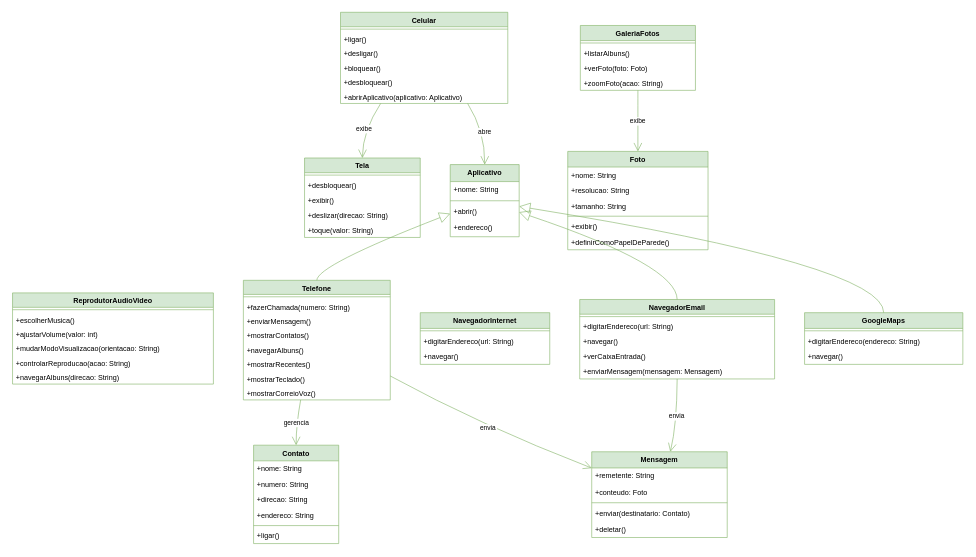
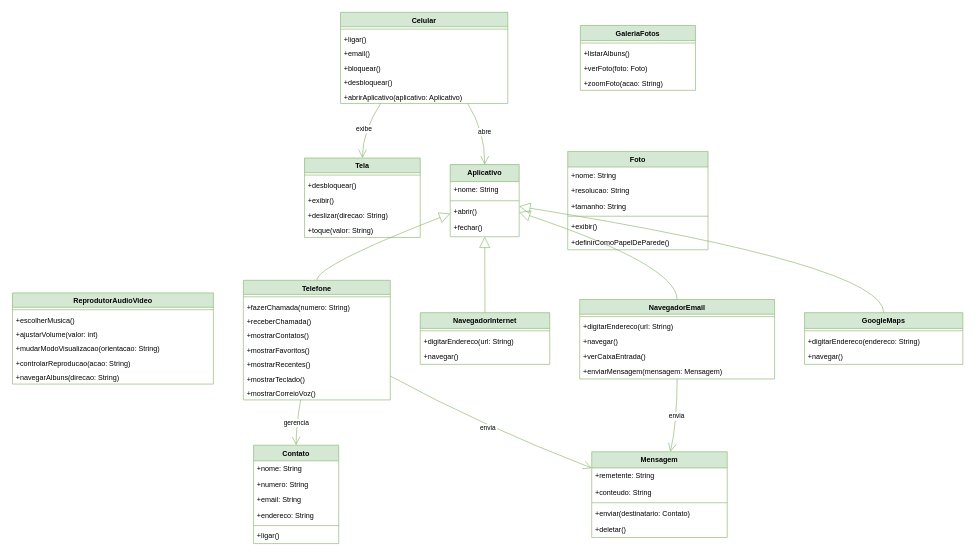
node "+desligar()": label "+desligar()" -> "+email()"
edge "GaleriaFotos" -> "Foto": removed, label "exibe"
node "+endereco()": label "+endereco()" -> "+fechar()"
edge "NavegadorInternet" -> "Aplicativo": added
node "+enviarMensagem()": label "+enviarMensagem()" -> "+receberChamada()"
node "+navegarAlbuns()": label "+navegarAlbuns()" -> "+mostrarFavoritos()"
node "+conteudo: Foto": label "+conteudo: Foto" -> "+conteudo: String"
node "+direcao: String": label "+direcao: String" -> "+email: String"
